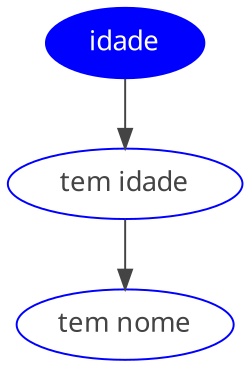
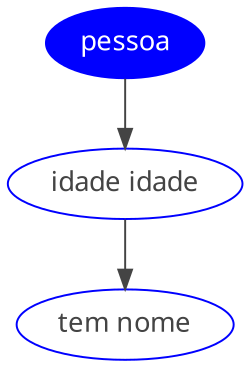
node "idade": label "idade" -> "pessoa"
node "tem idade": label "tem idade" -> "idade idade"
